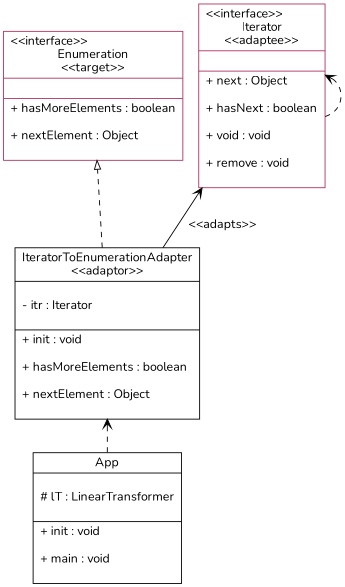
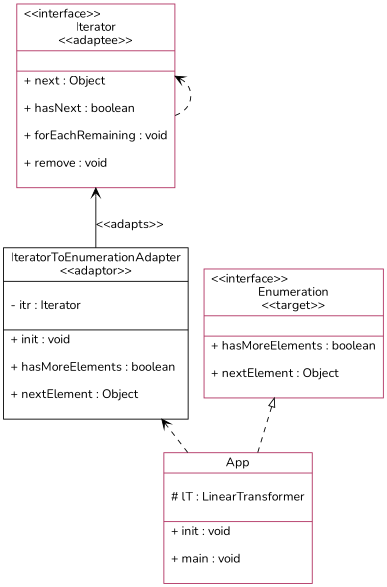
node "Iterator": text "+ void : void" -> "+ forEachRemaining : void"
edge "IteratorToEnumerationAdapter" -> "Enumeration": now "App" -> "Enumeration"
node "App": color black -> maroon
